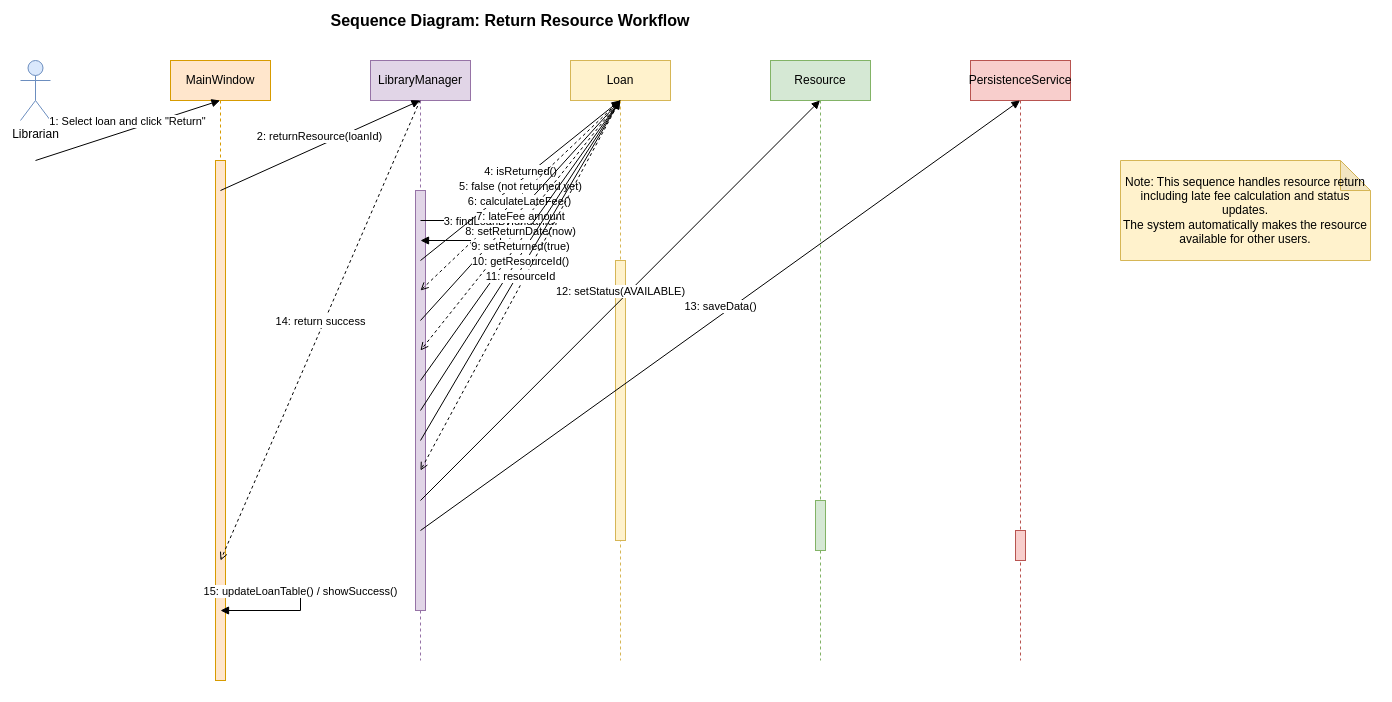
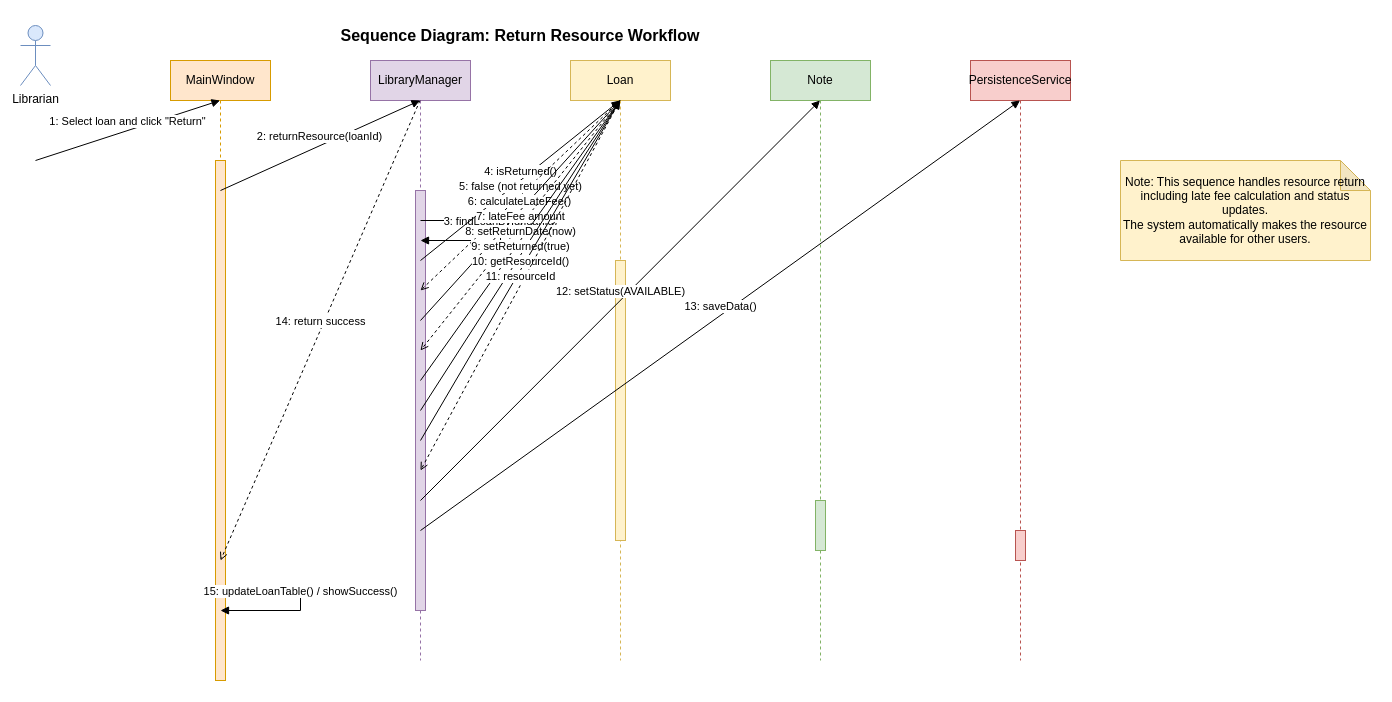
node "Sequence Diagram: Return Resource Workflow": moved (511, 21) -> (521, 36)
node "Resource": label "Resource" -> "Note"
node "Librarian": moved (36, 91) -> (36, 56)
